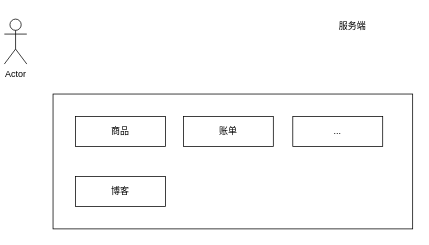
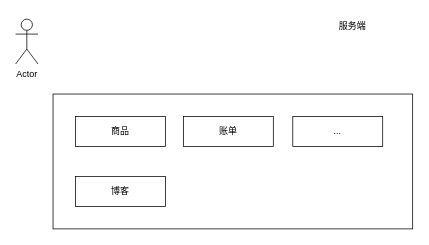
node "Actor": moved (15, 42) -> (27, 42)
